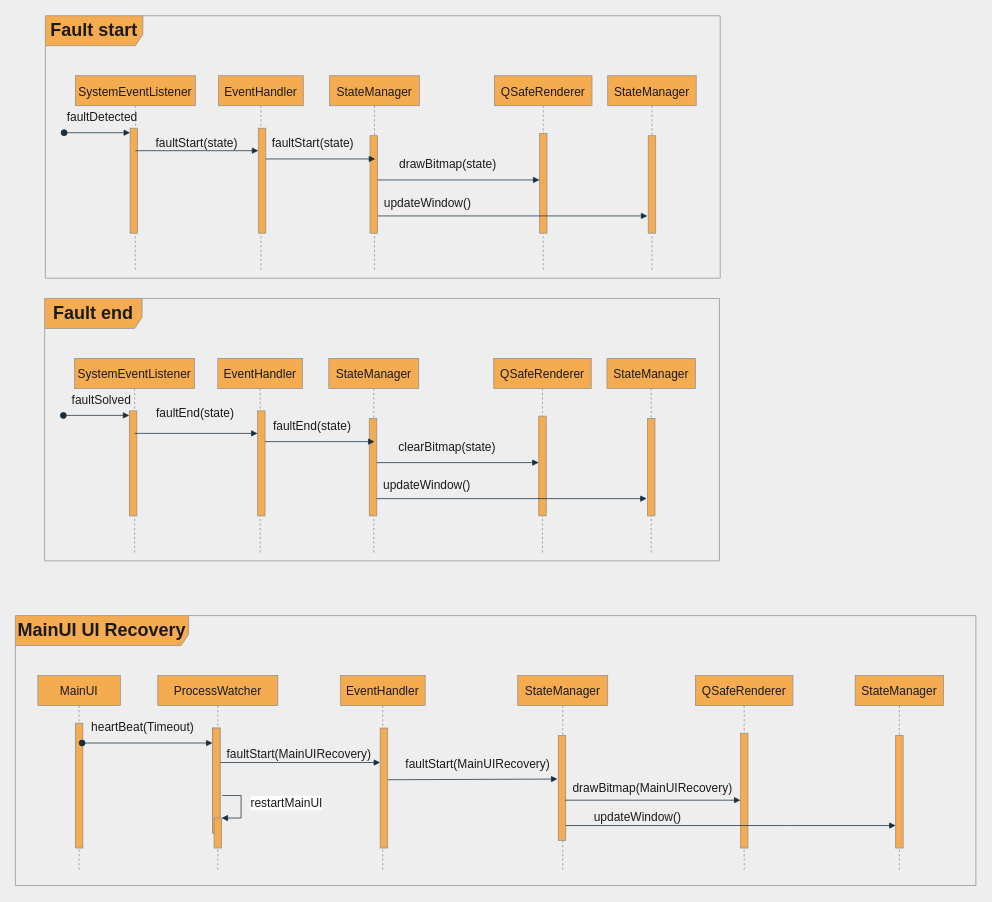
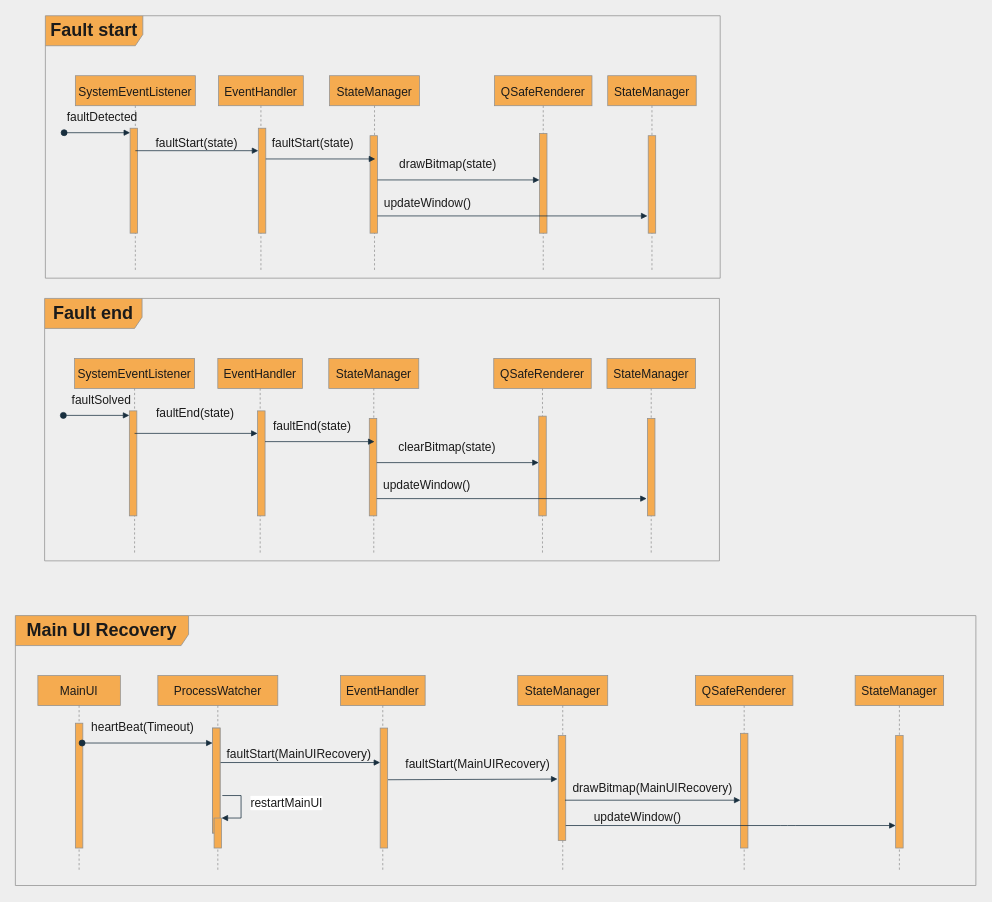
node "MainUI UI Recovery": label "MainUI UI Recovery" -> "Main UI Recovery"
